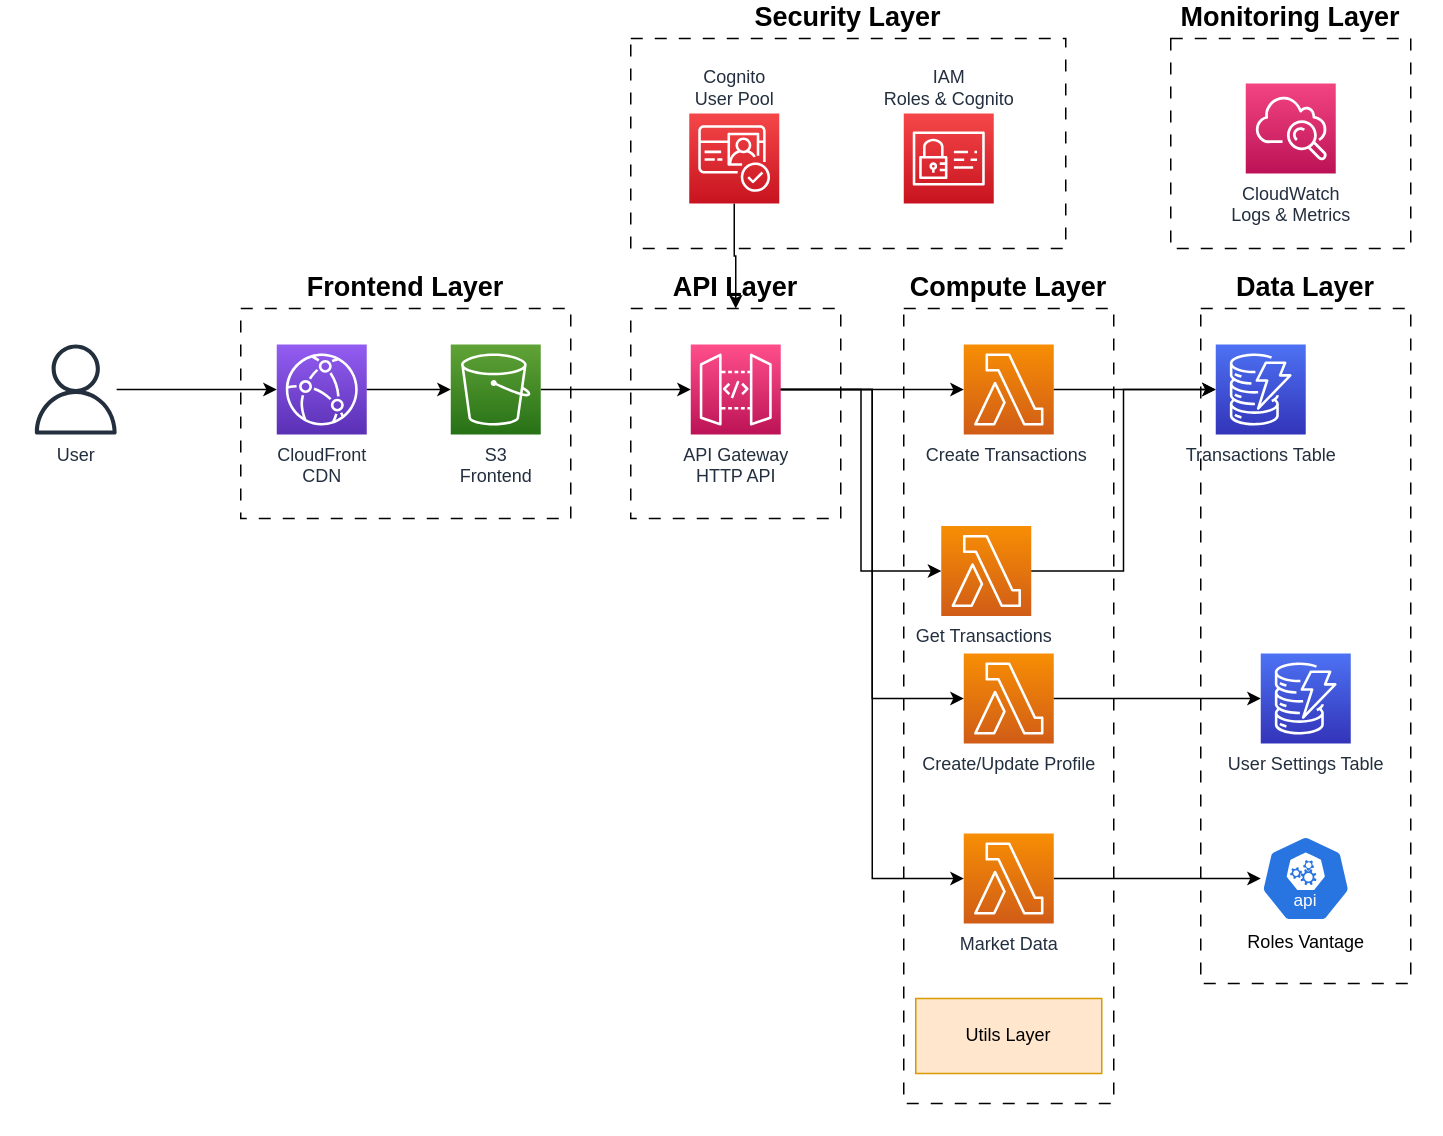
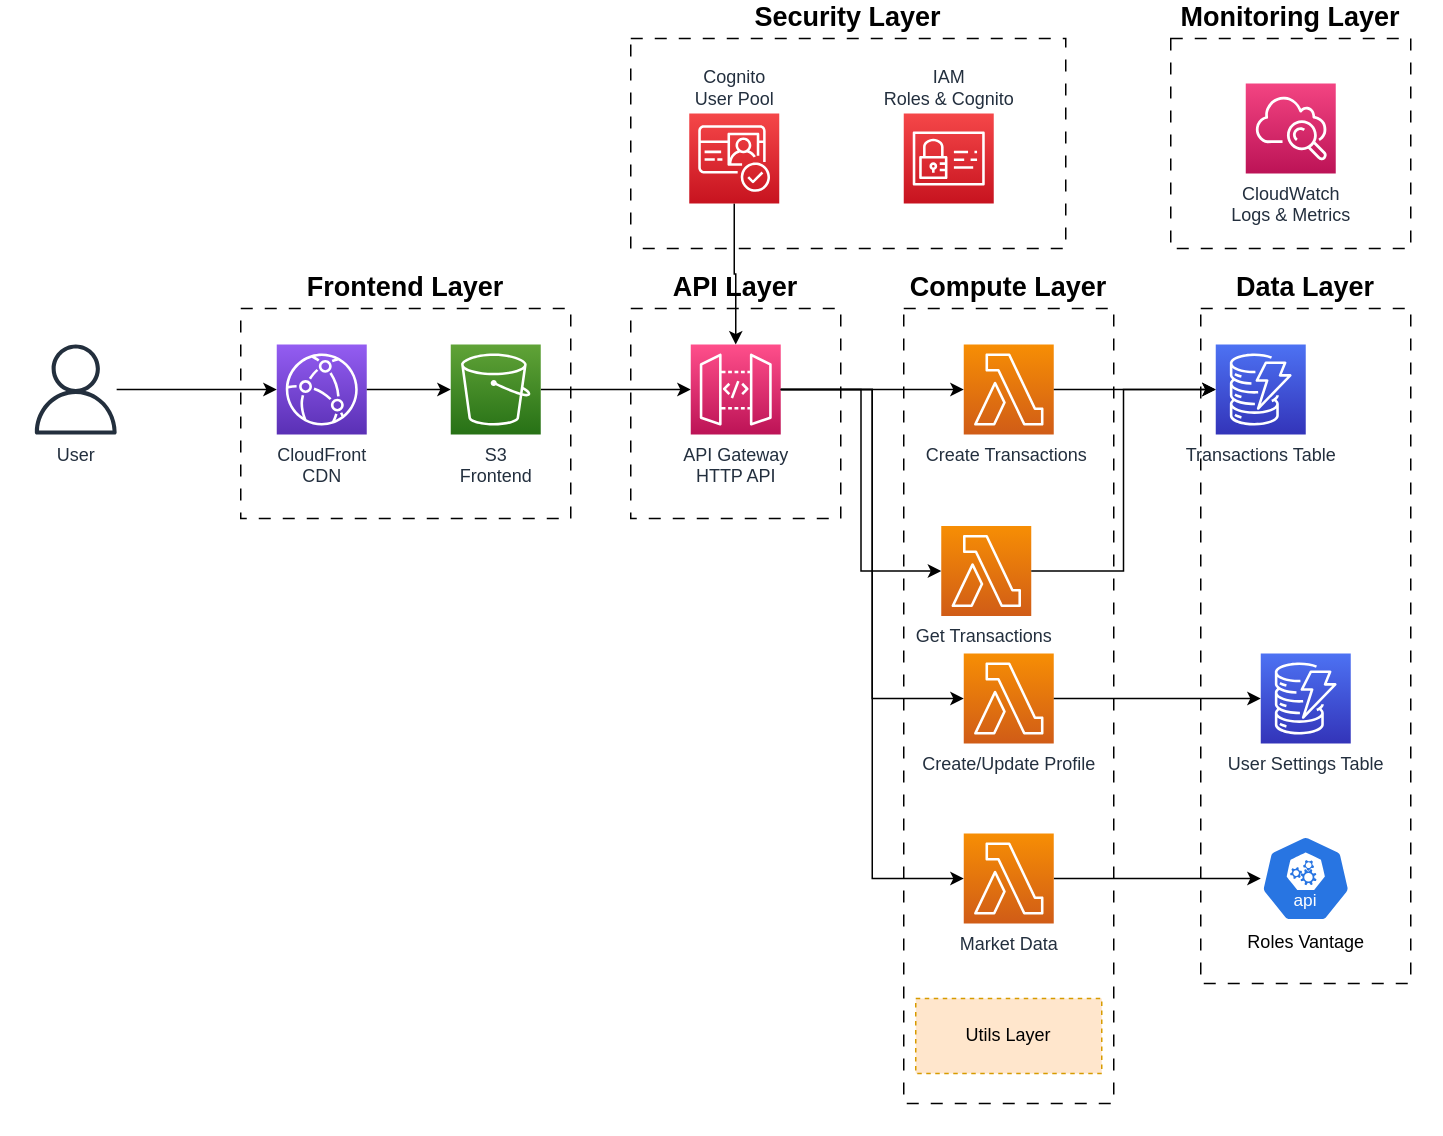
edge "Cognito User Pool" -> "API Layer": now "Cognito User Pool" -> "API Gateway HTTP API"
node "Utils Layer": style solid -> dashed
